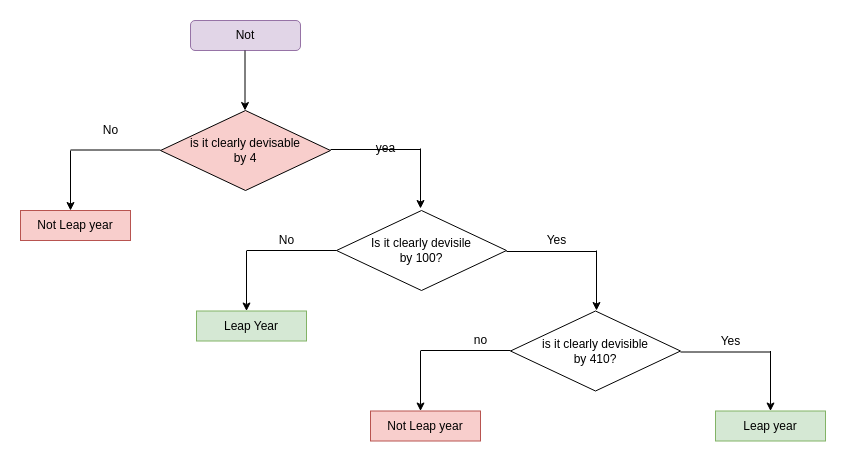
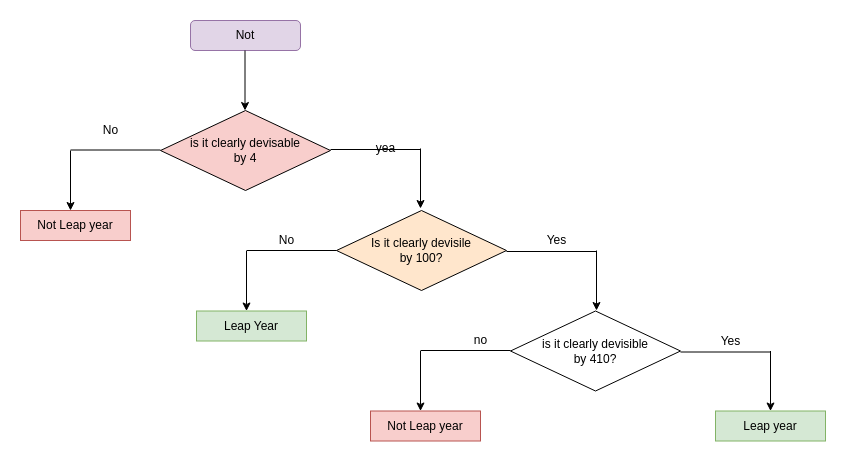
node "Is it clearly devisile by 100?": fillcolor #ffffff -> #ffe6cc
